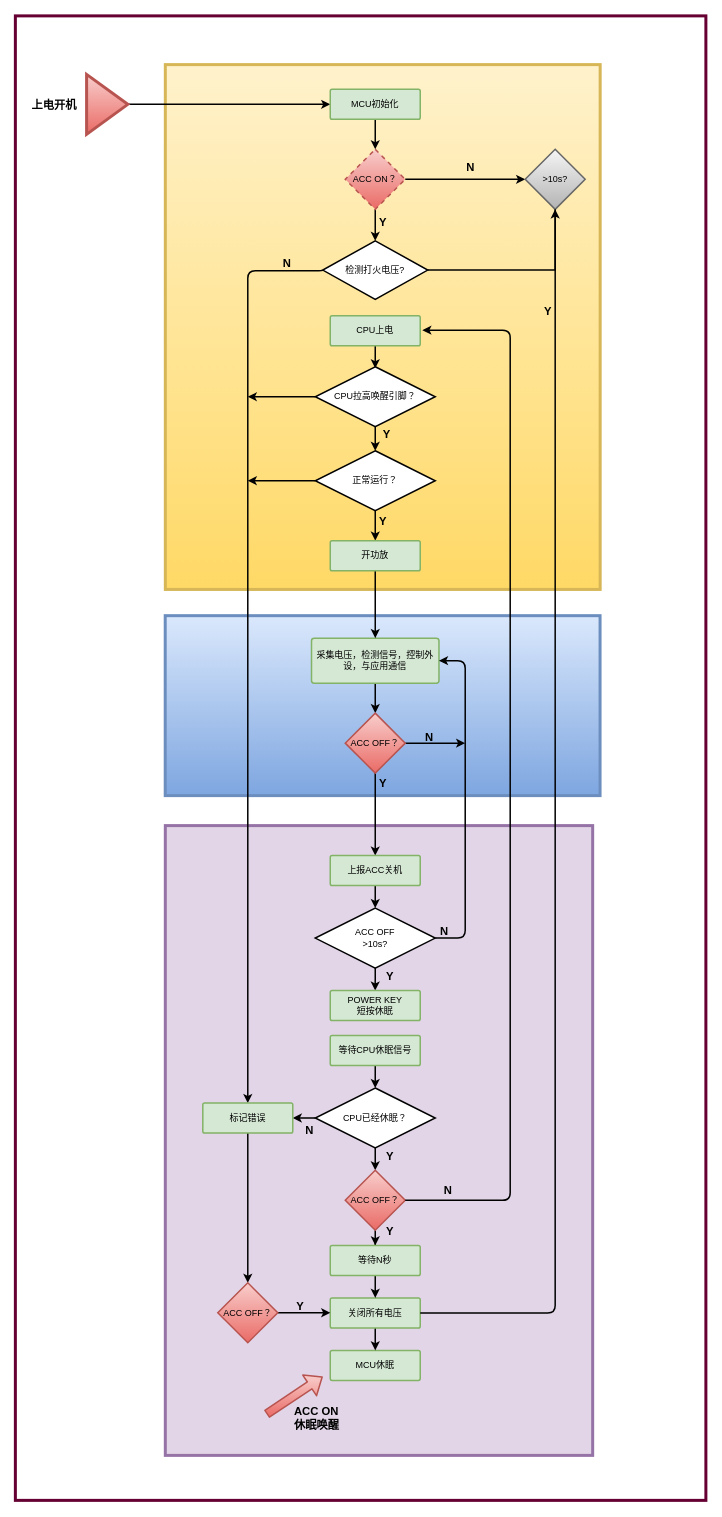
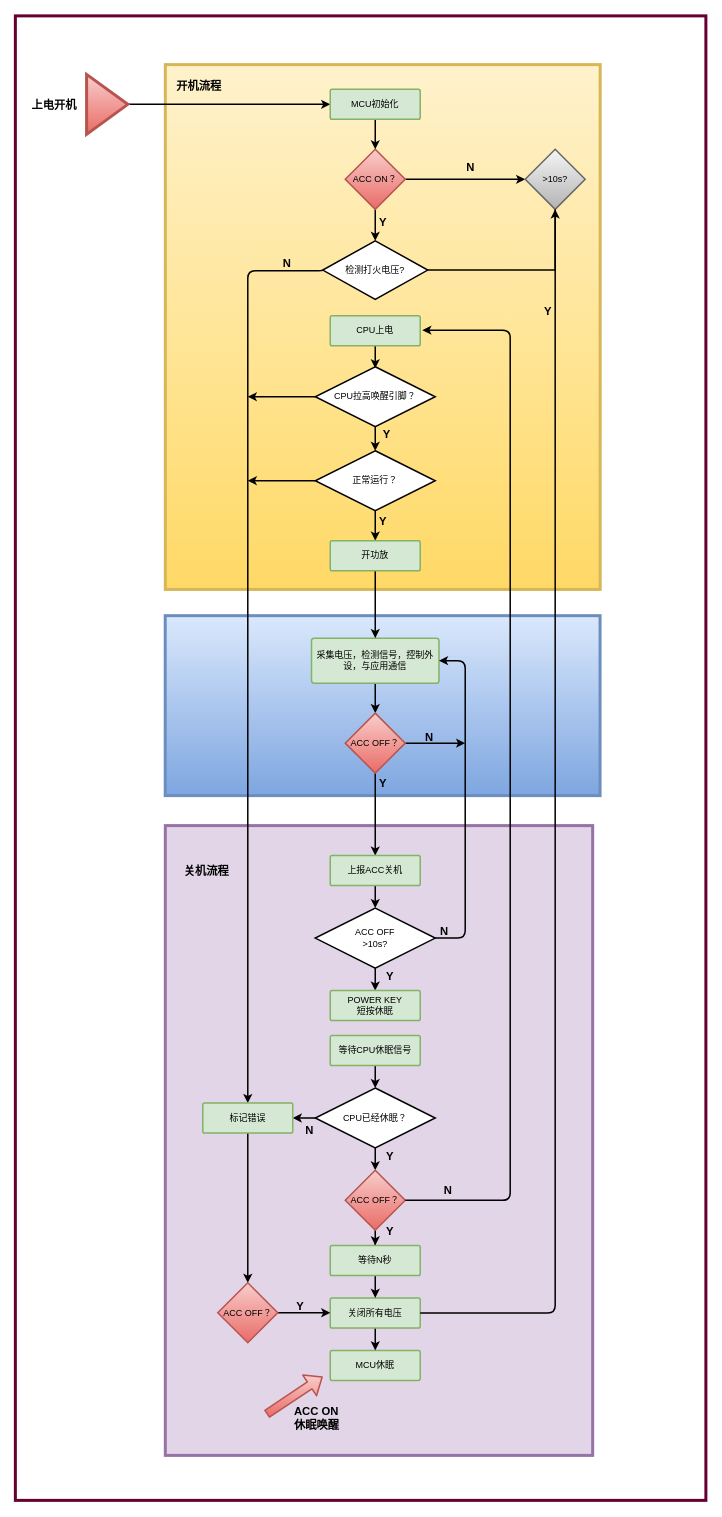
node "开机流程": added
node "ACC ON？": style dashed -> solid
node "关机流程": added
